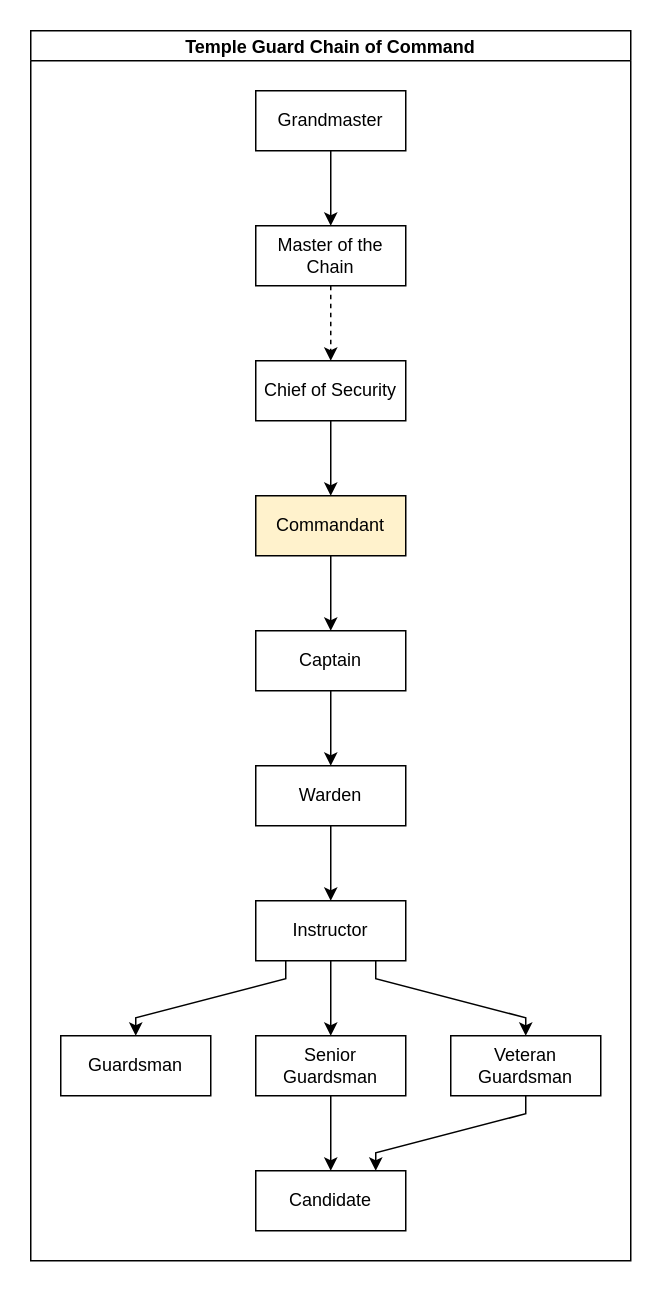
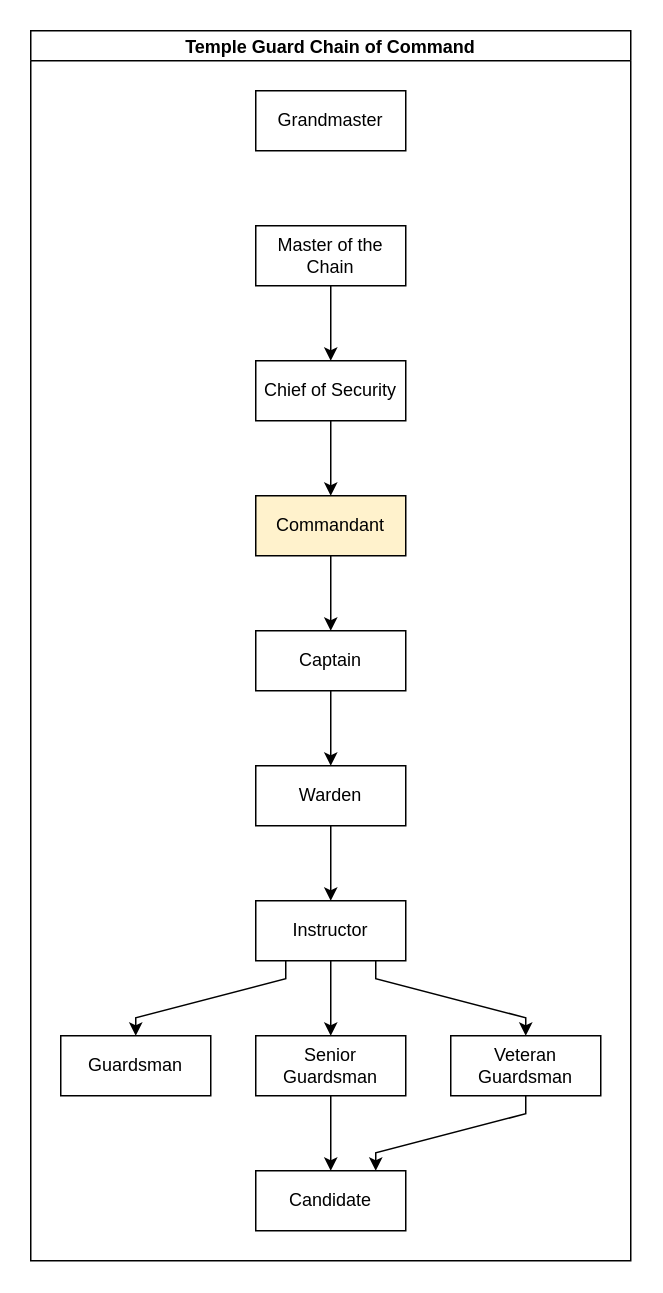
edge "Grandmaster" -> "Master of the Chain": removed
edge "Master of the Chain" -> "Chief of Security": style dashed -> solid
